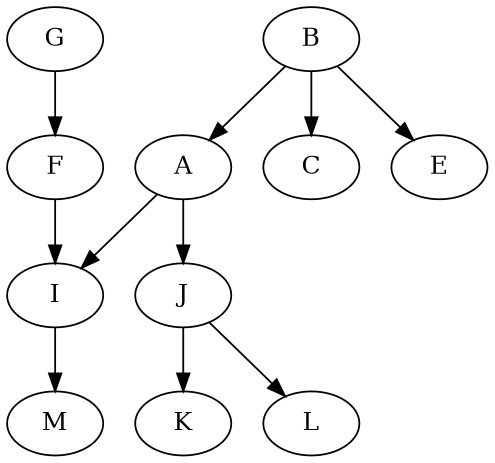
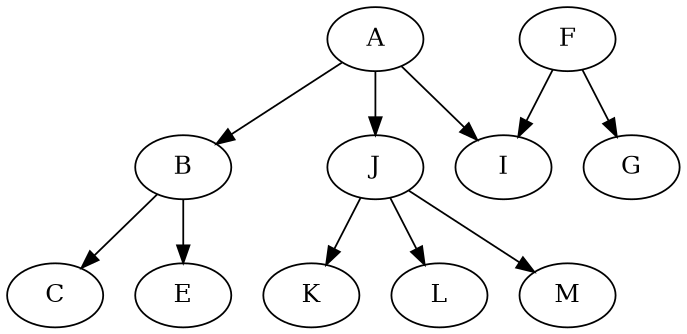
edge "G" -> "F": reversed
edge "B" -> "A": reversed
edge "I" -> "M": now "J" -> "M"
